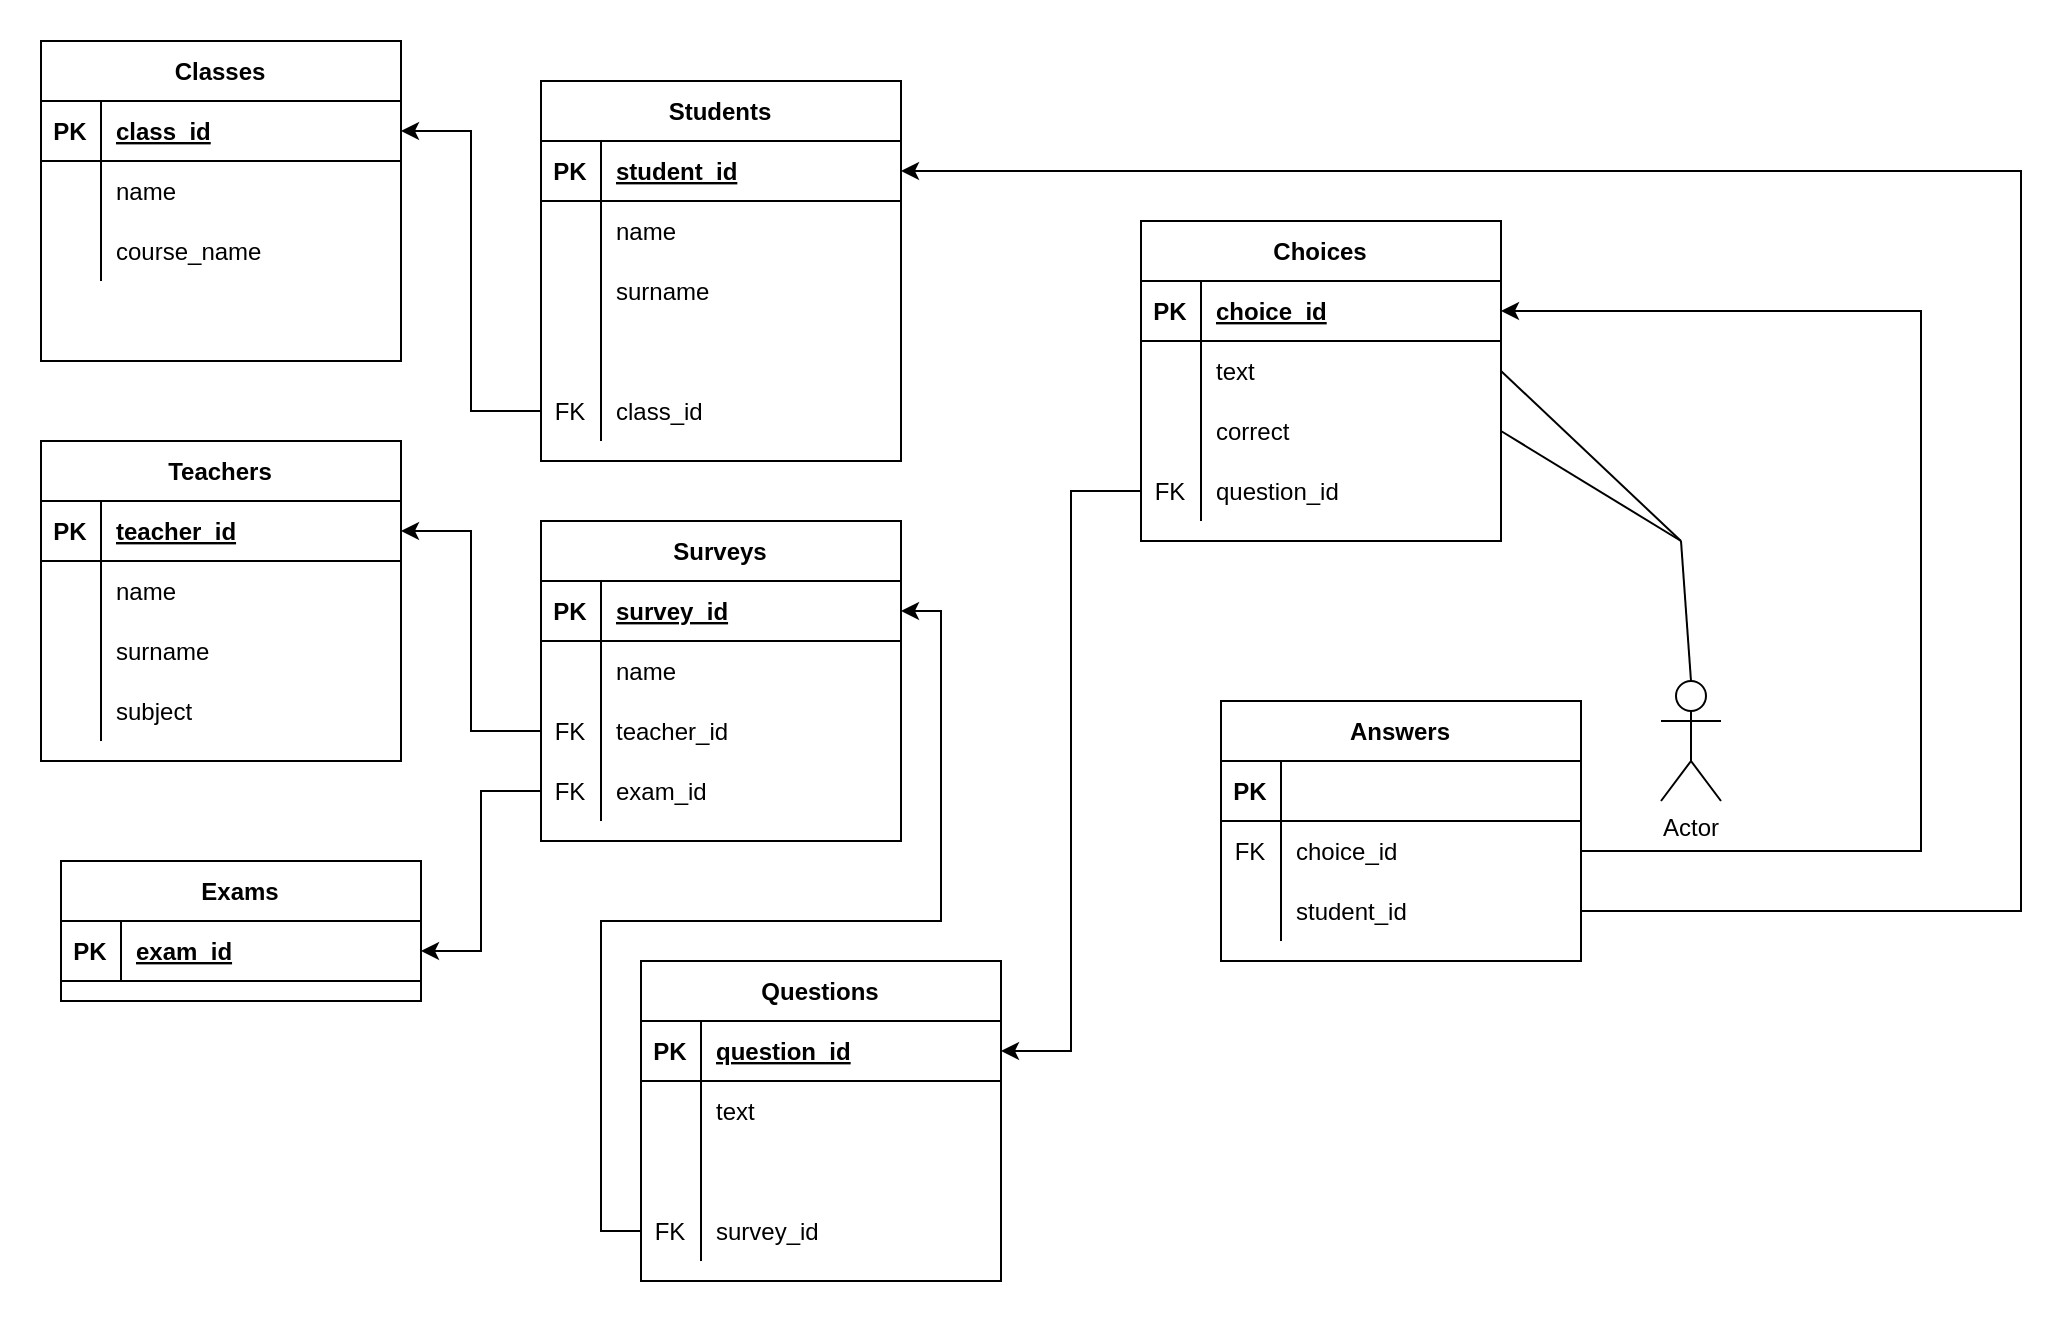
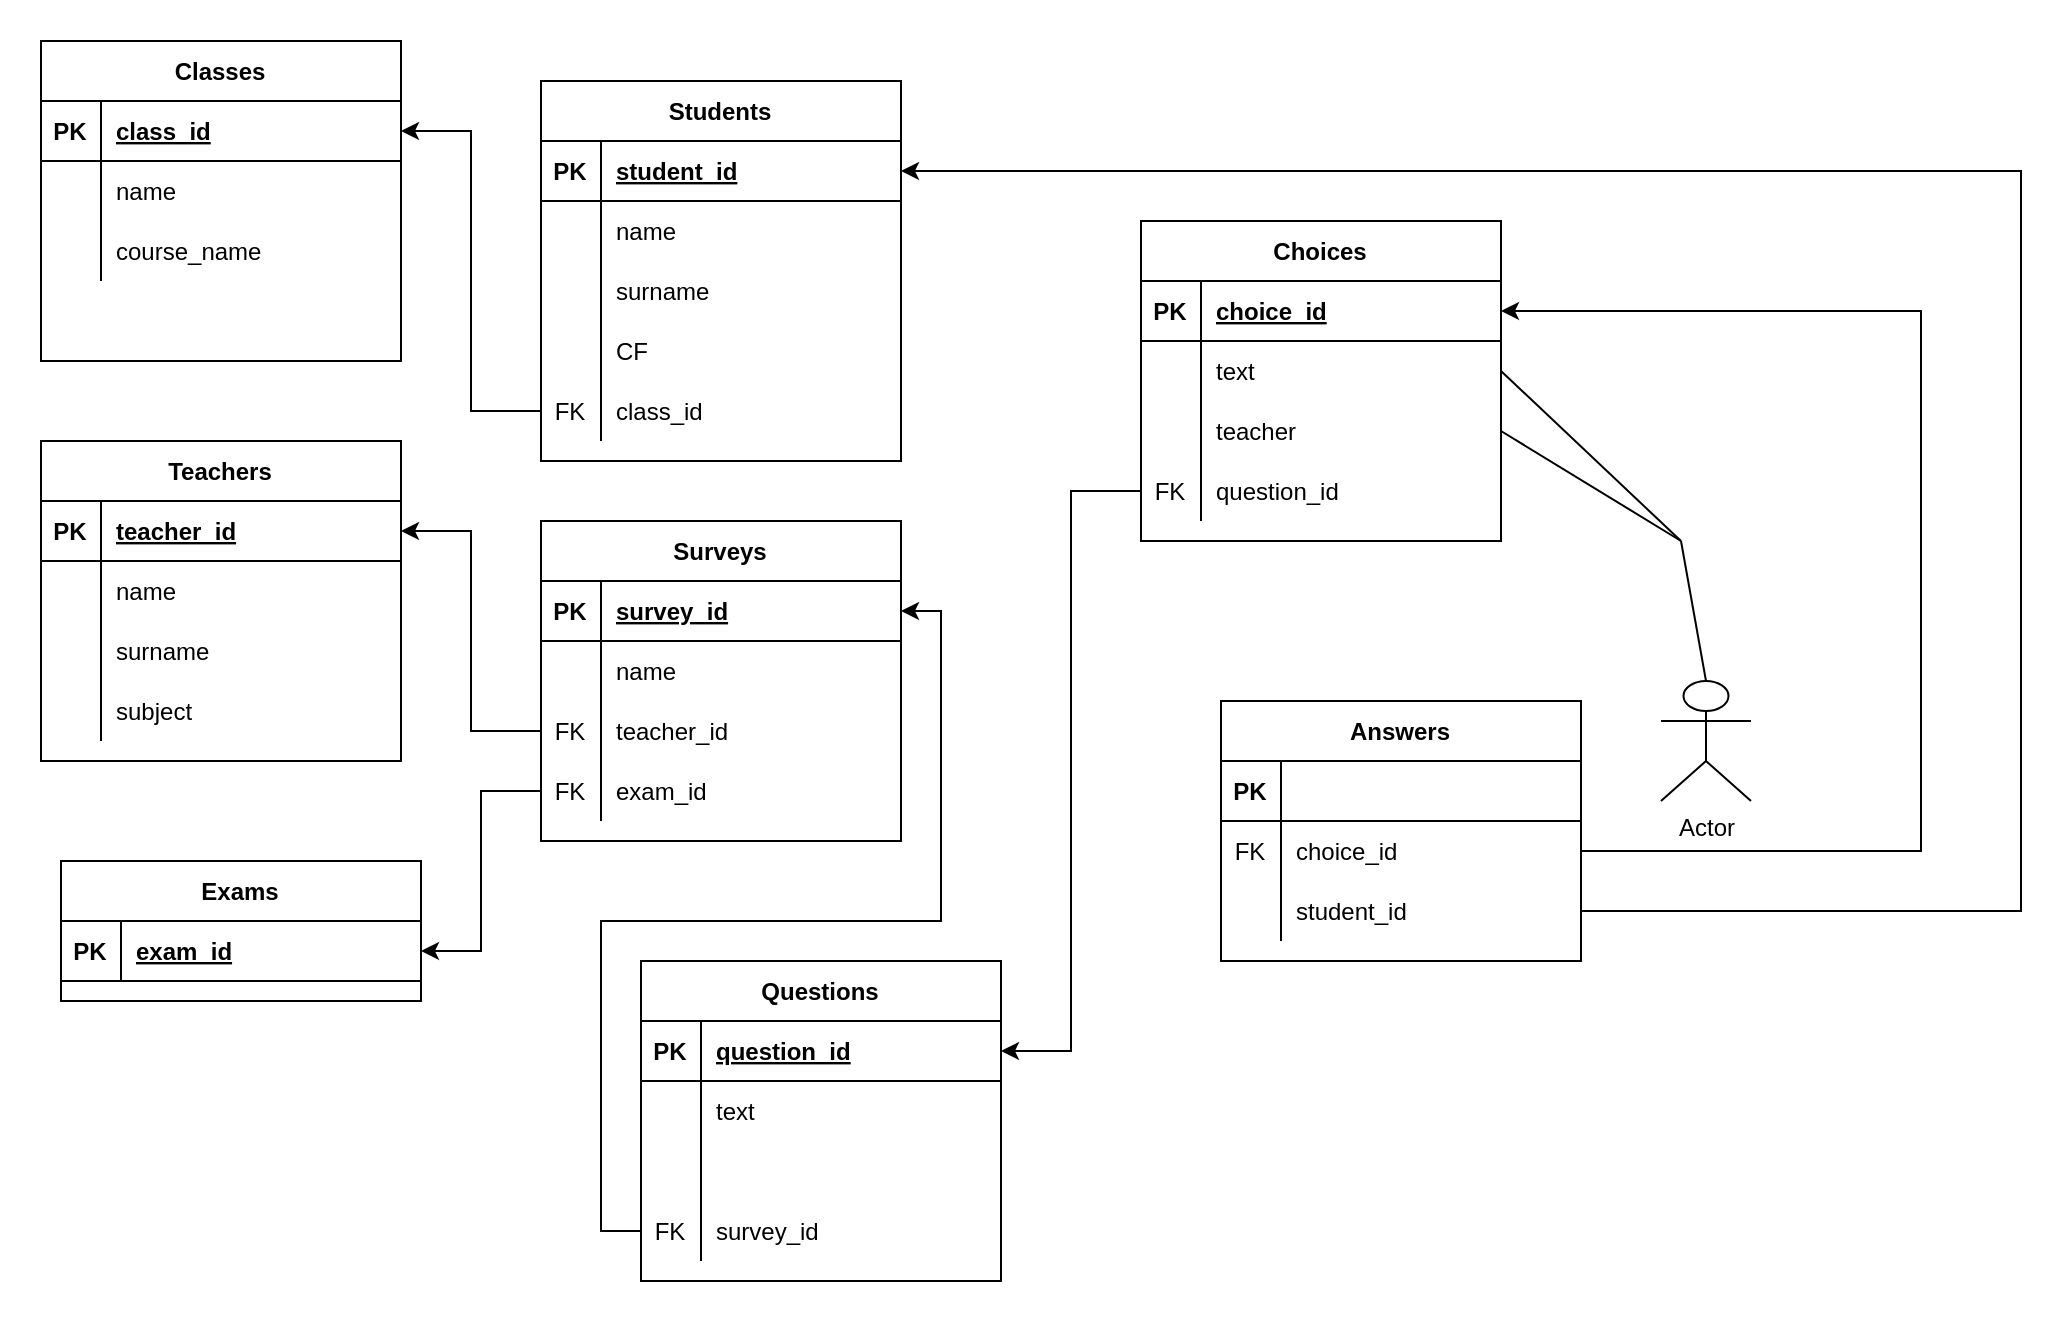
node "CF": added
node "correct": label "correct" -> "teacher"
node "Actor": size 60x120 -> 90x120
